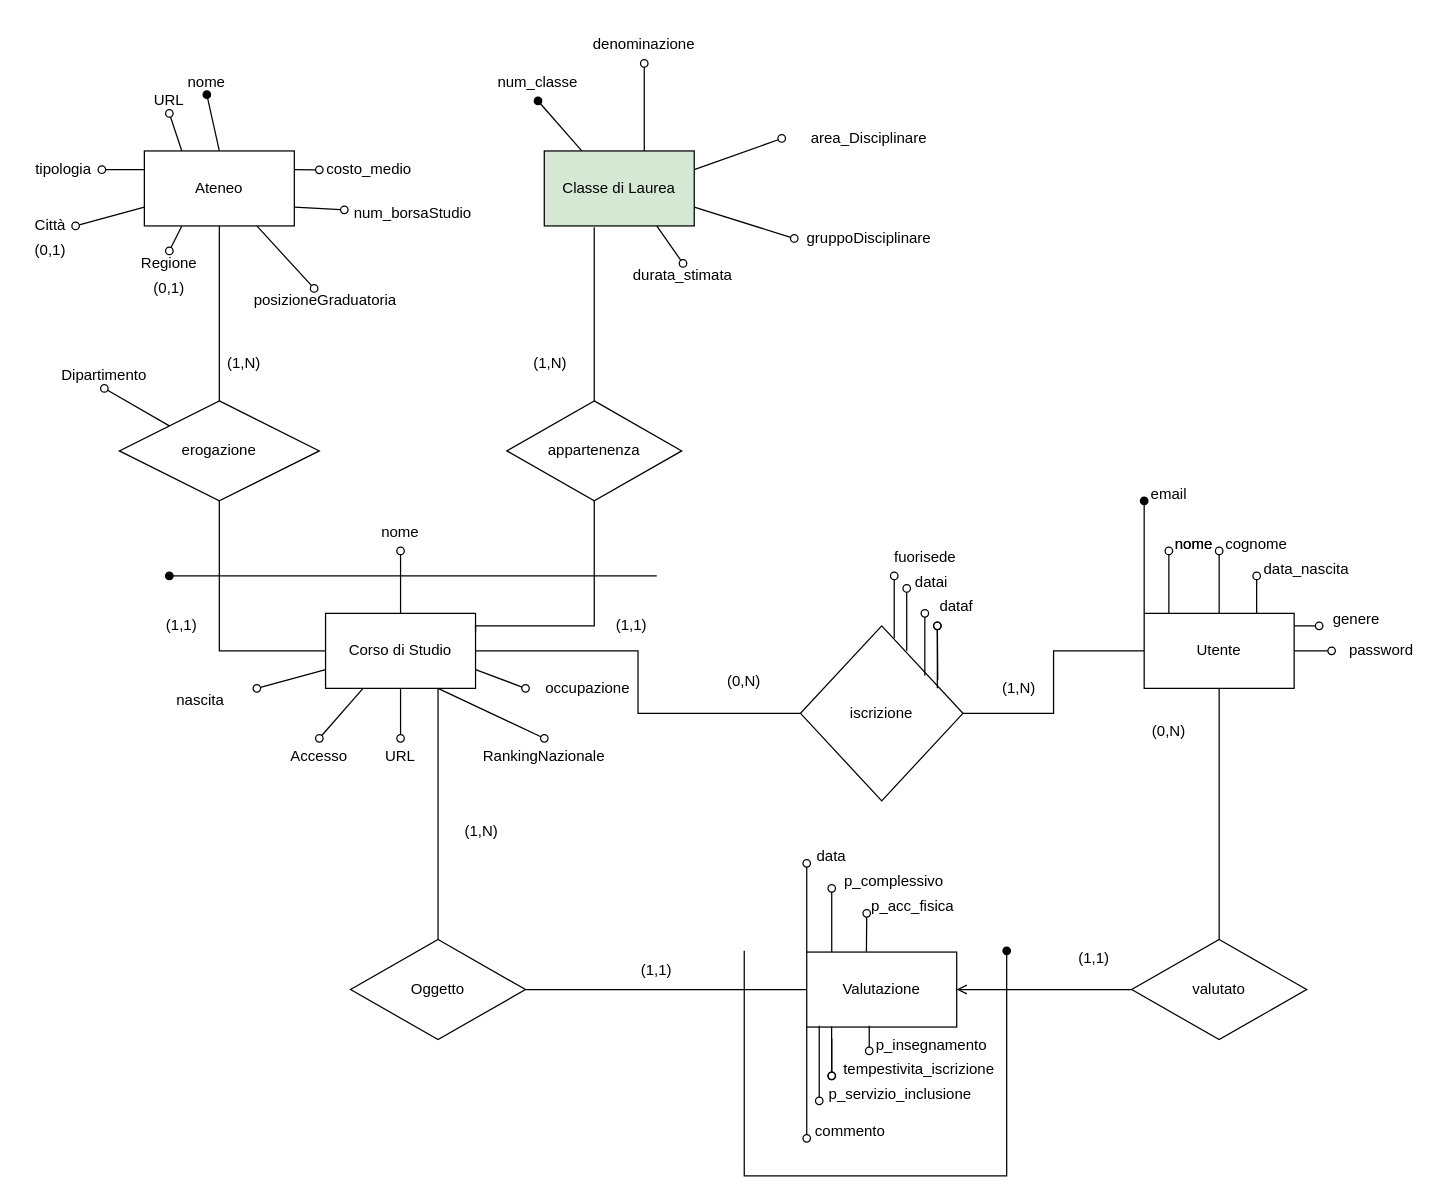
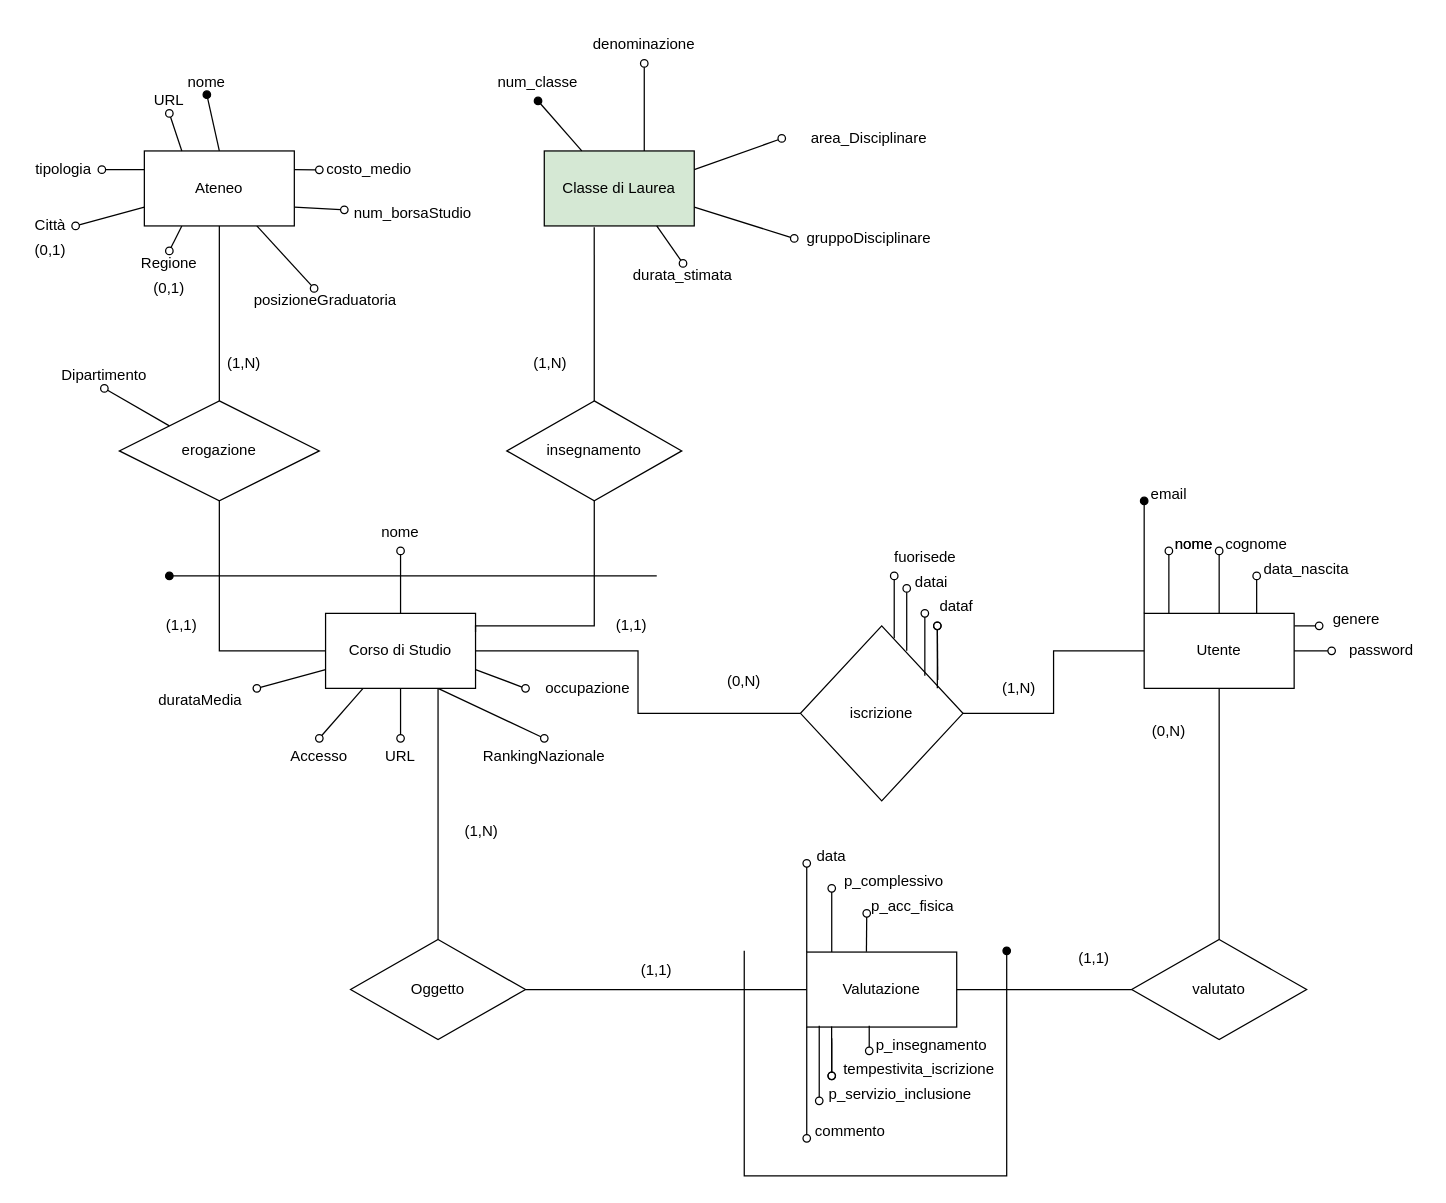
node "appartenenza": label "appartenenza" -> "insegnamento"
node "nascita": label "nascita" -> "durataMedia"
edge "valutato" -> "Valutazione": arrowhead open -> none
